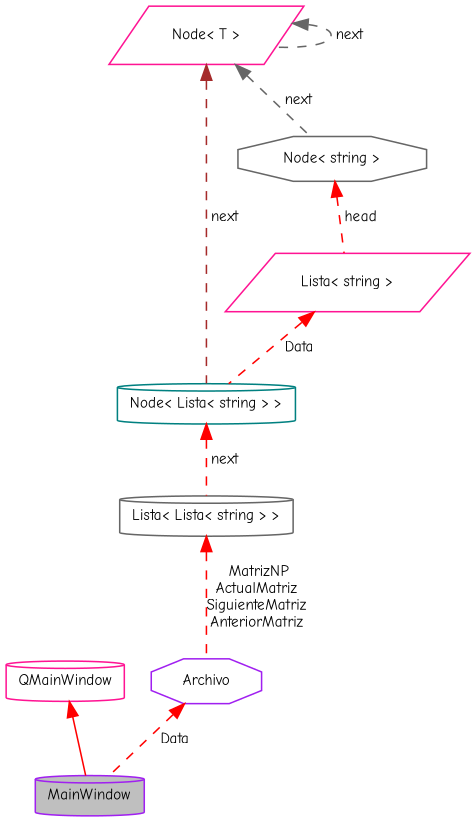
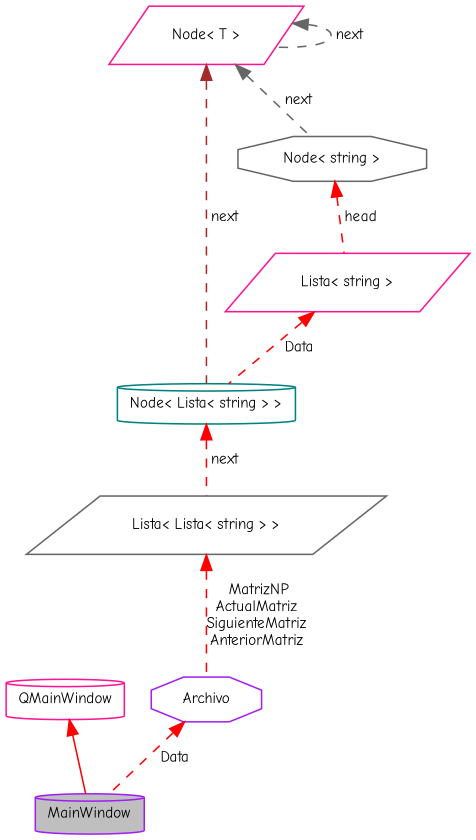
node "Lista< Lista< string > >": shape cylinder -> parallelogram
